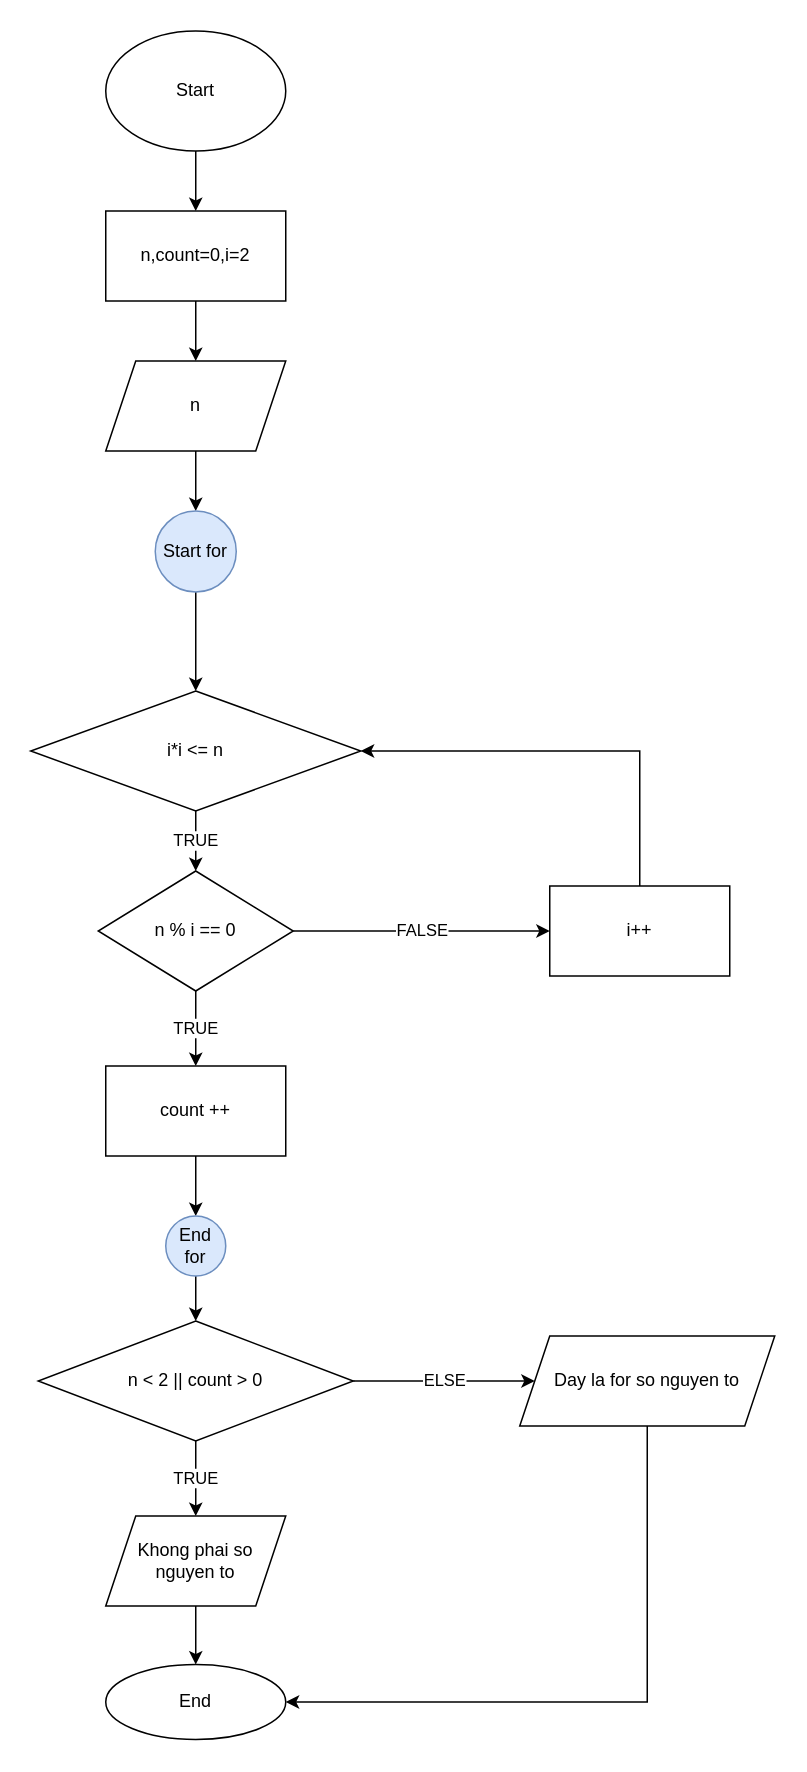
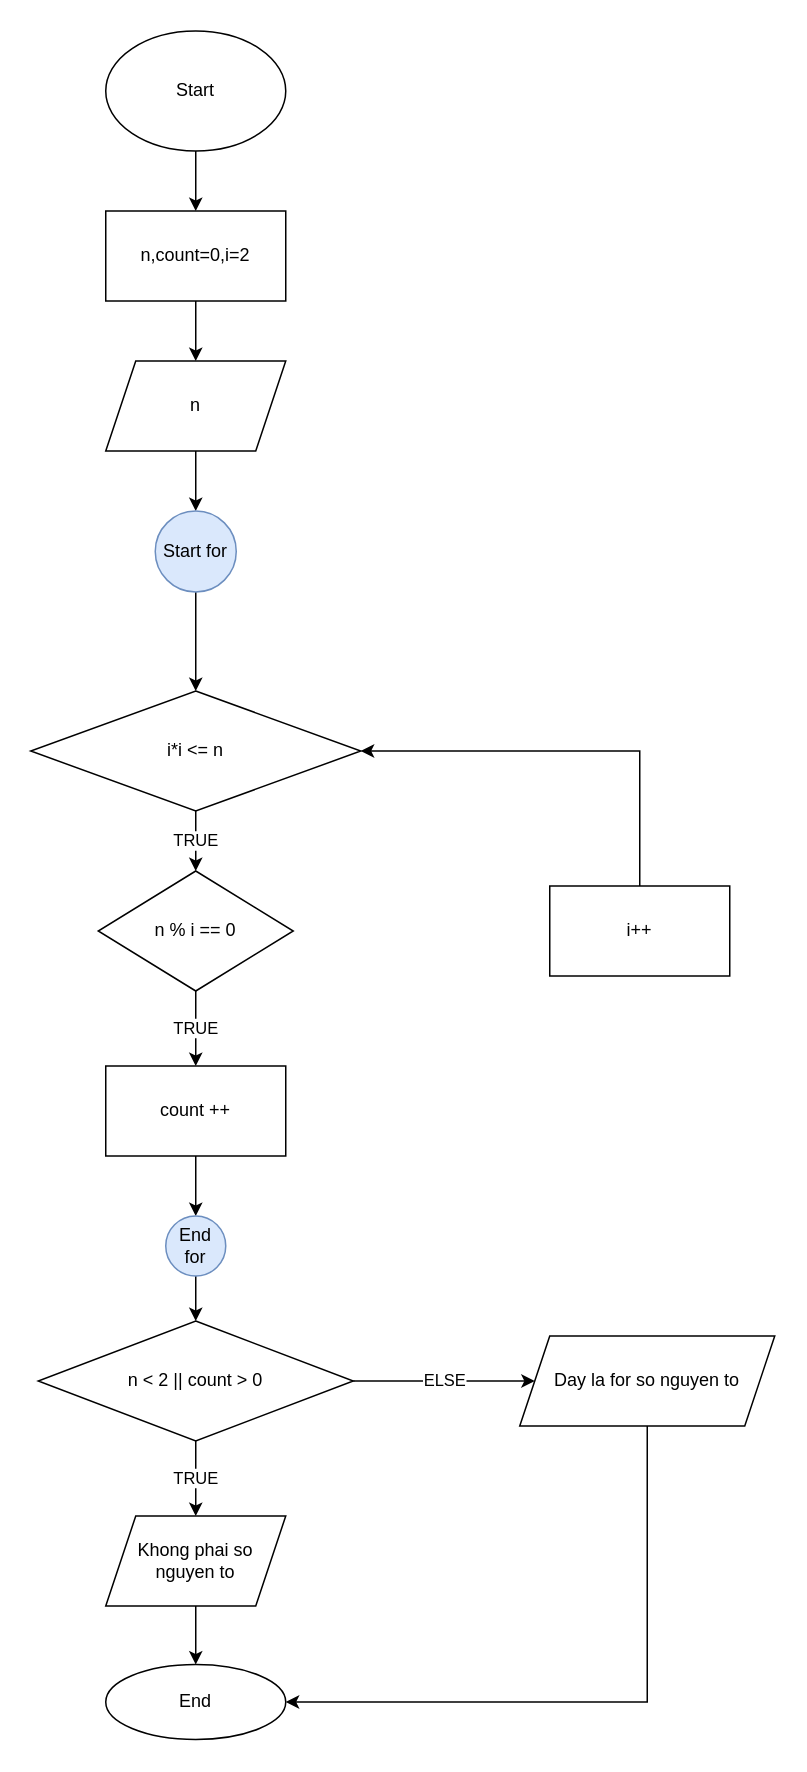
edge "n % i == 0" -> "i++": removed, label "FALSE"
